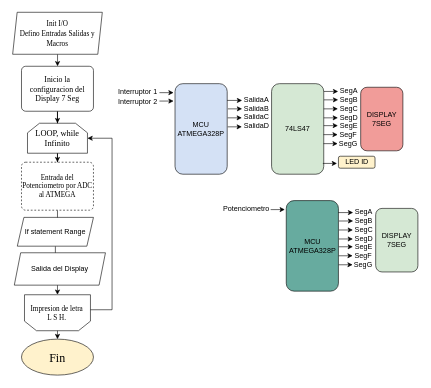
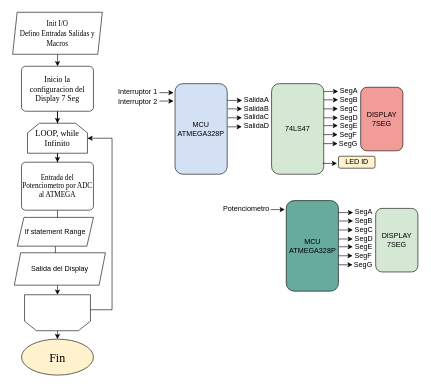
node "Entrada del Potenciometro por ADC al ATMEGA": style dashed -> solid
node "Impresion de letra L S H.": removed
